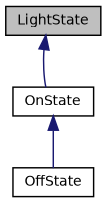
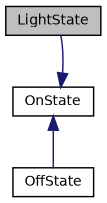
edge "OnState" -> "LightState": reversed
